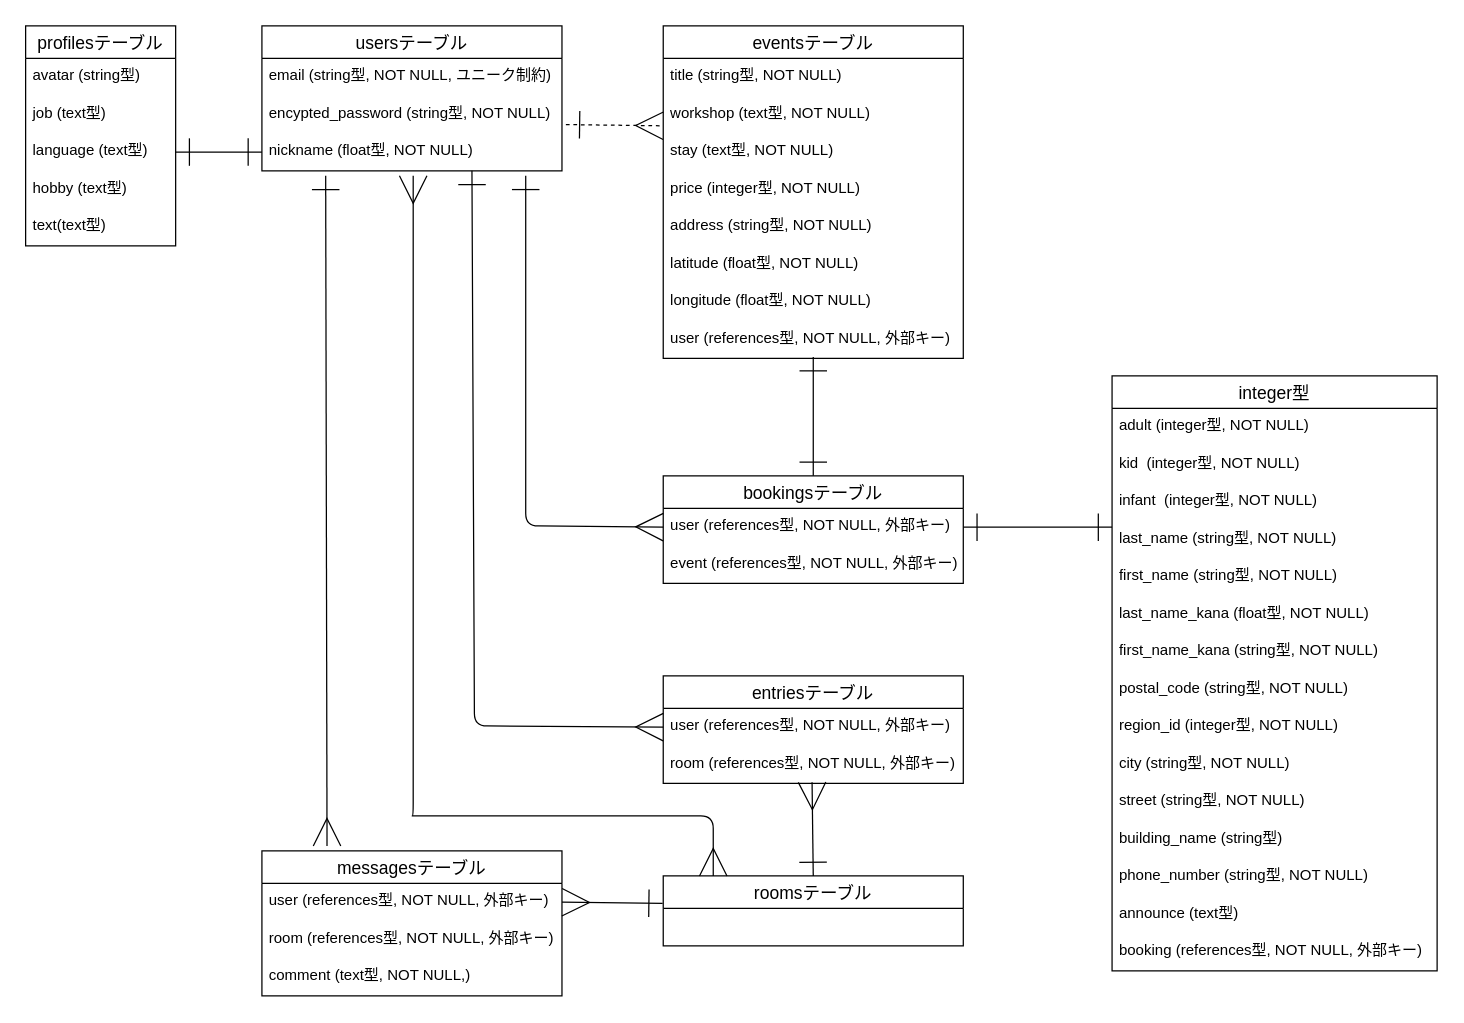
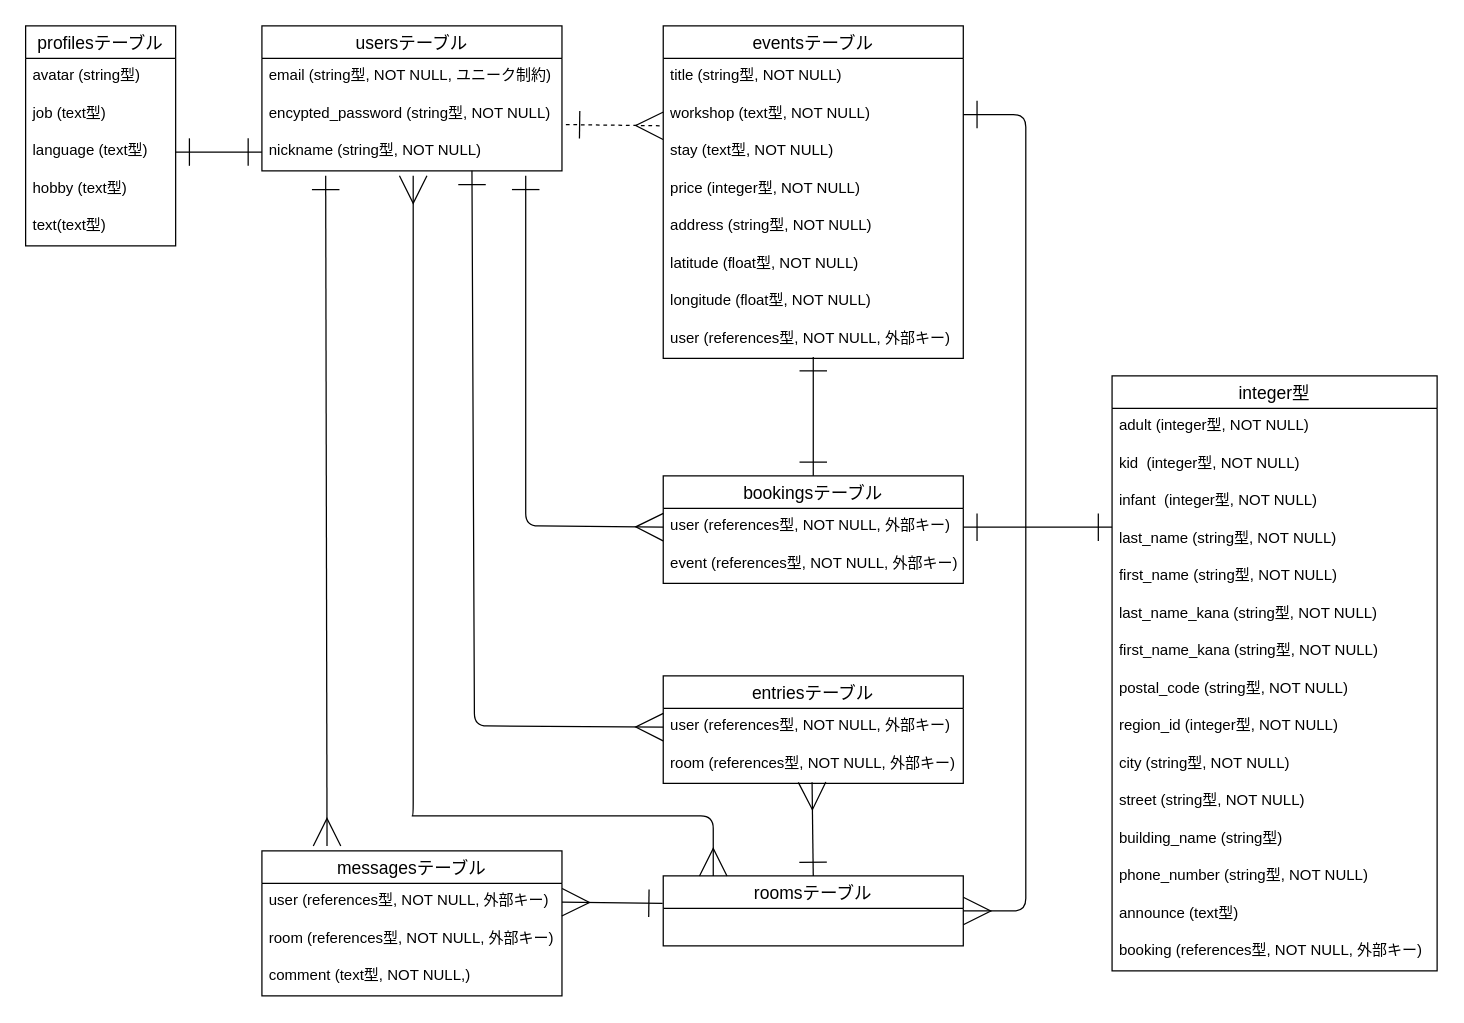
node "nickname (float型, NOT NULL)": label "nickname (float型, NOT NULL)" -> "nickname (string型, NOT NULL)"
edge "workshop (text型, NOT NULL)" -- "roomsテーブル": added
node "last_name_kana (float型, NOT NULL)": label "last_name_kana (float型, NOT NULL)" -> "last_name_kana (string型, NOT NULL)"
